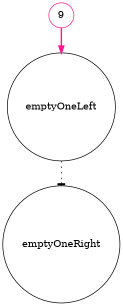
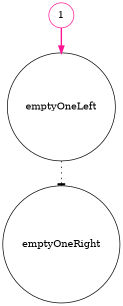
node "9": label "9" -> "1"
